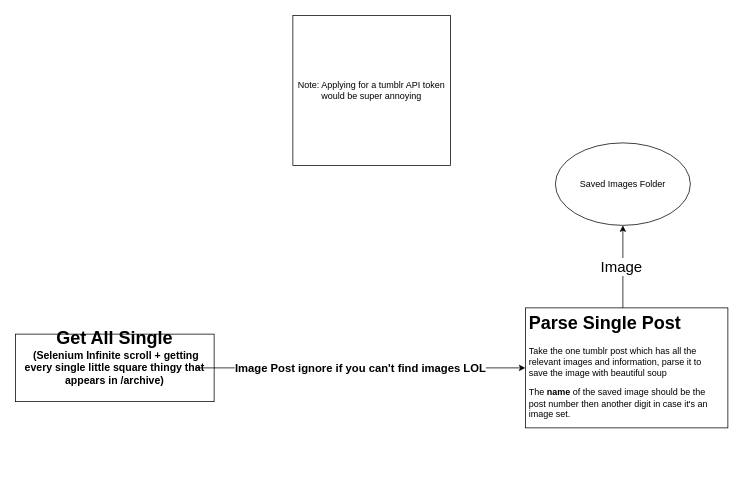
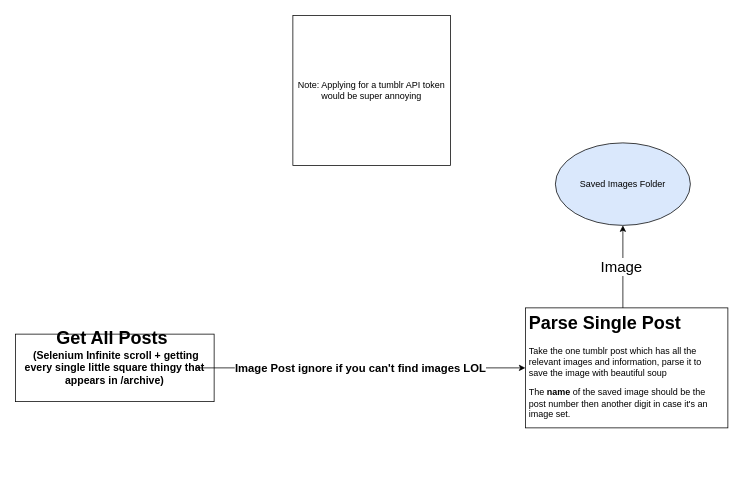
node "Saved Images Folder": fillcolor #ffffff -> #dae8fc
node "Get All Single": label "Get All Single" -> "Get All Posts"
